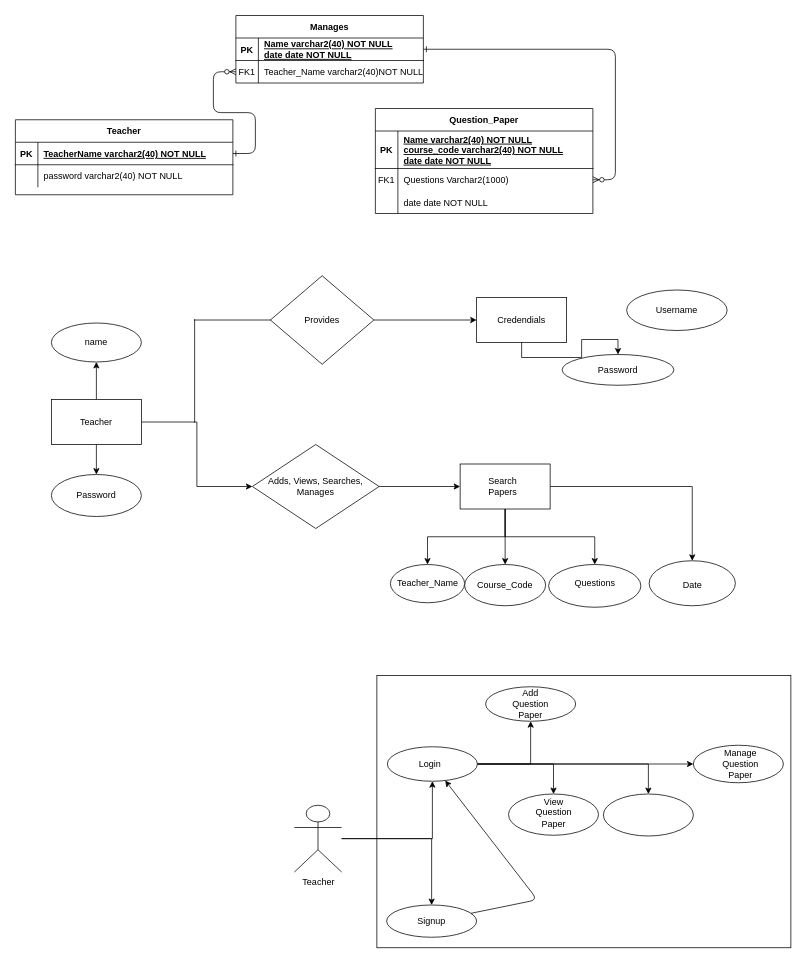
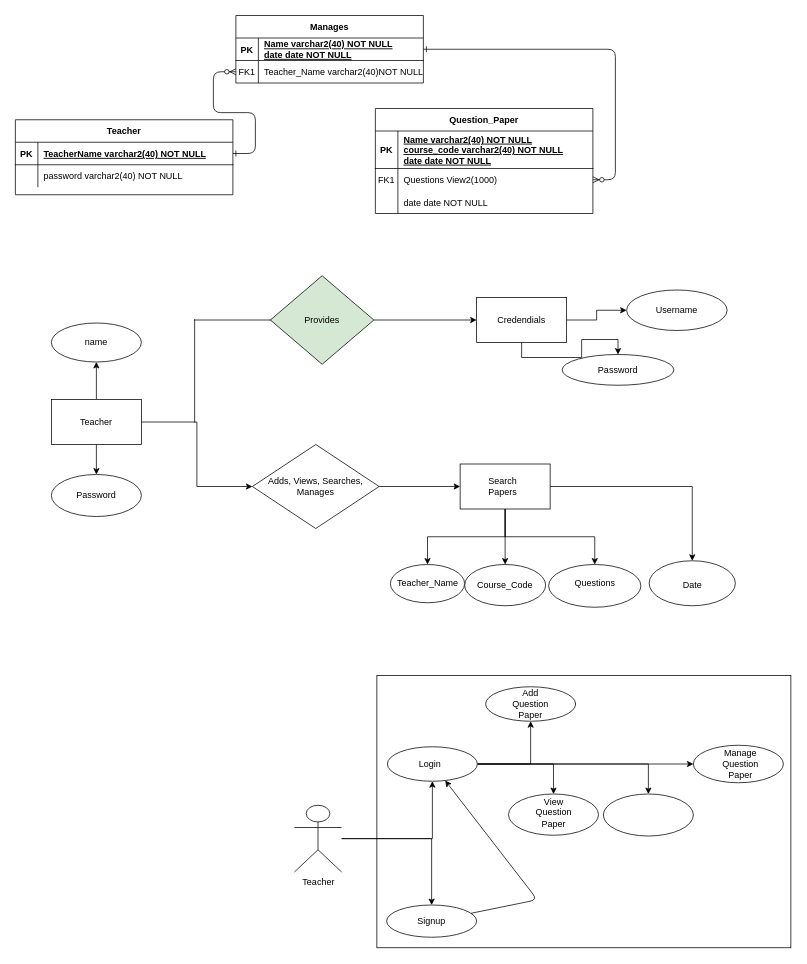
node "Questions Varchar2(1000)": label "Questions Varchar2(1000)" -> "Questions View2(1000)"
edge "Credendials" -> "Username": added
node "Provides": fillcolor #ffffff -> #d5e8d4
